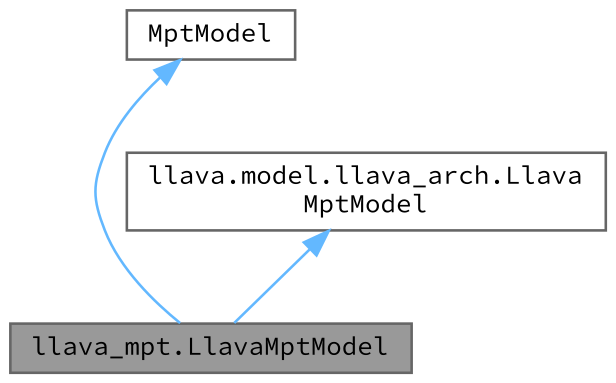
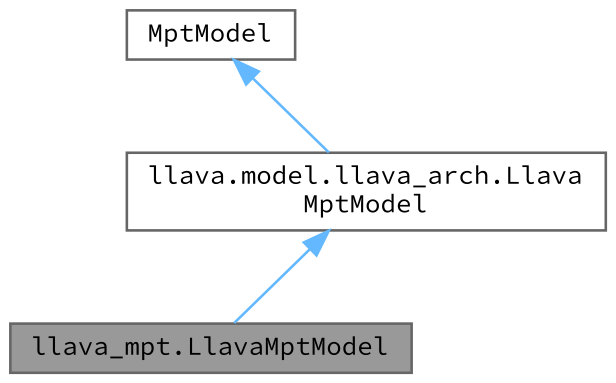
edge "llava_mpt.LlavaMptModel" -> "MptModel": now "llava.model.llava_arch.Llava MptModel" -> "MptModel"
